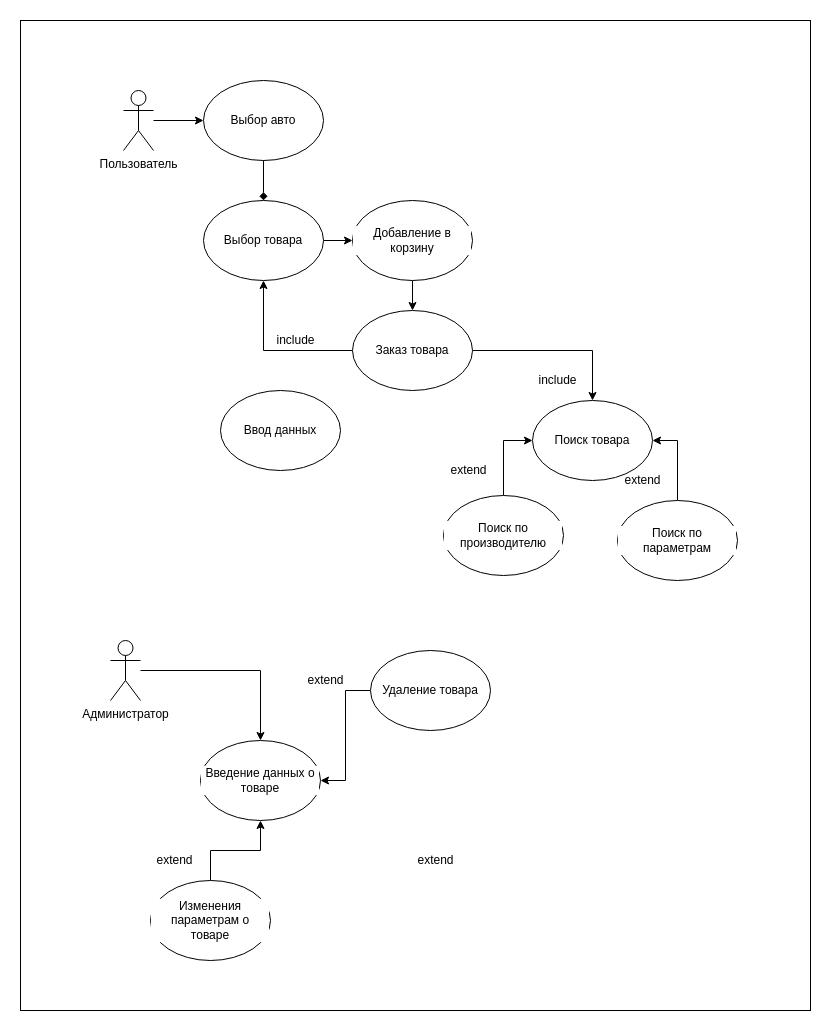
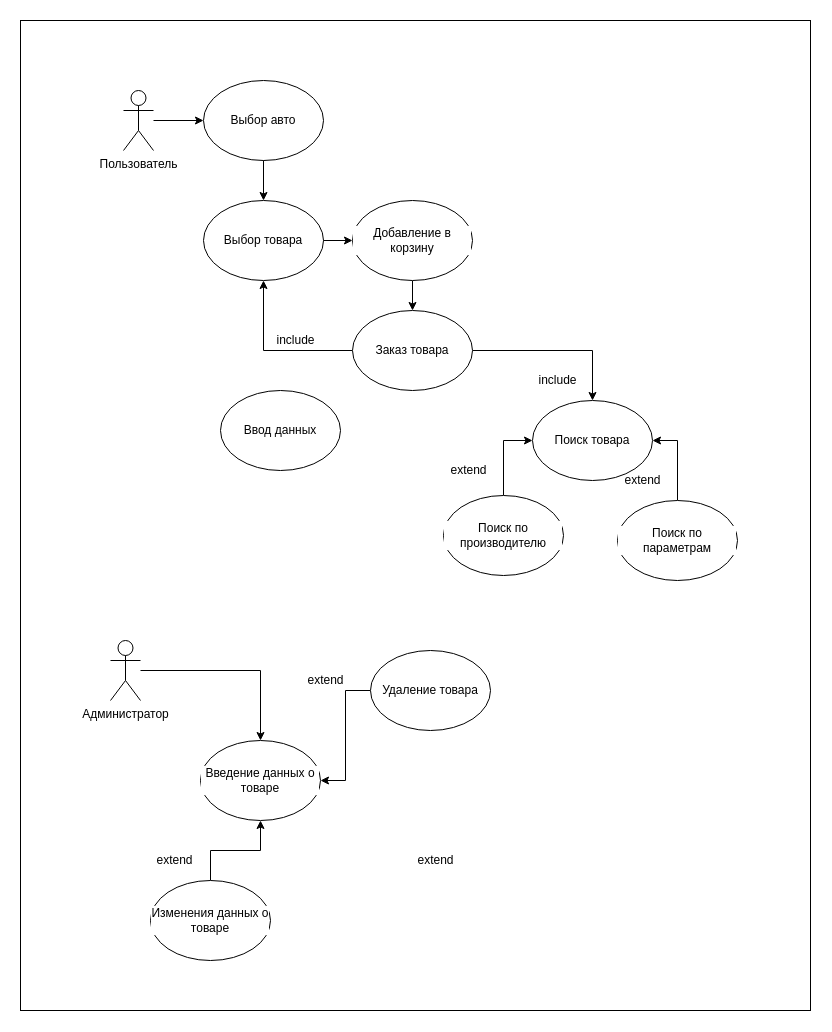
edge "Выбор авто" -> "Выбор товара": arrowhead diamond -> classic
node "Изменения параметрам о товаре": label "Изменения параметрам о товаре" -> "Изменения данных о товаре"
